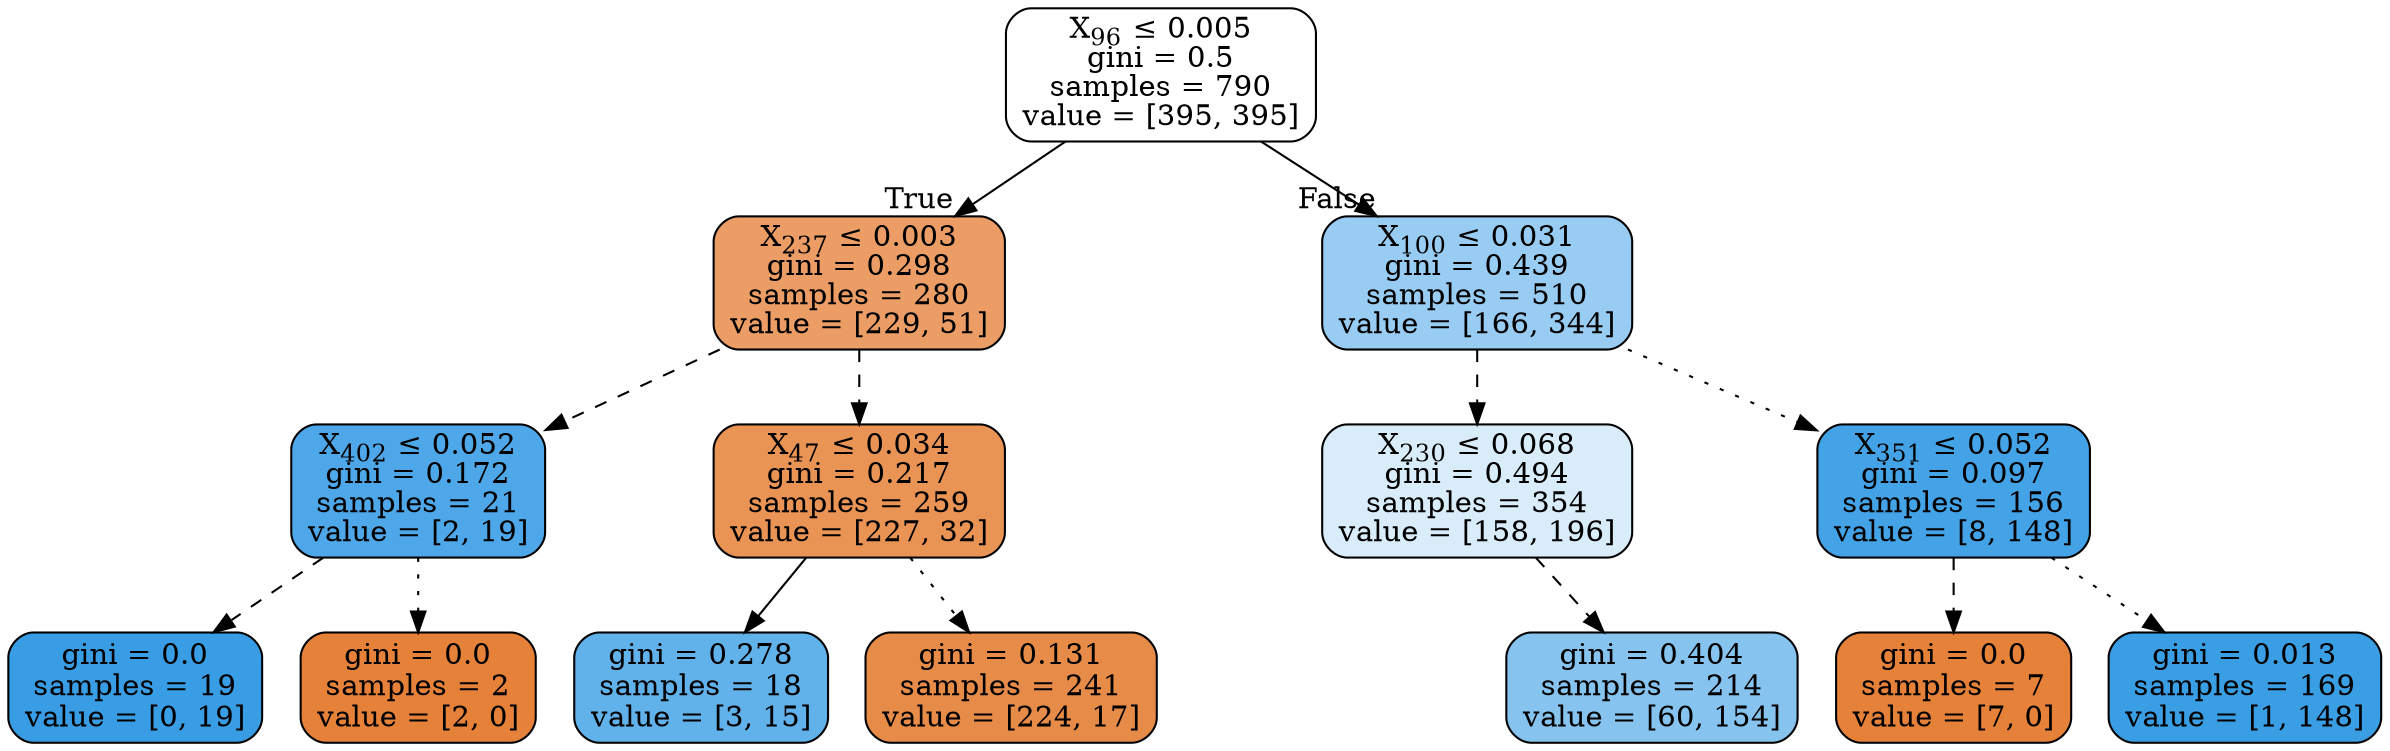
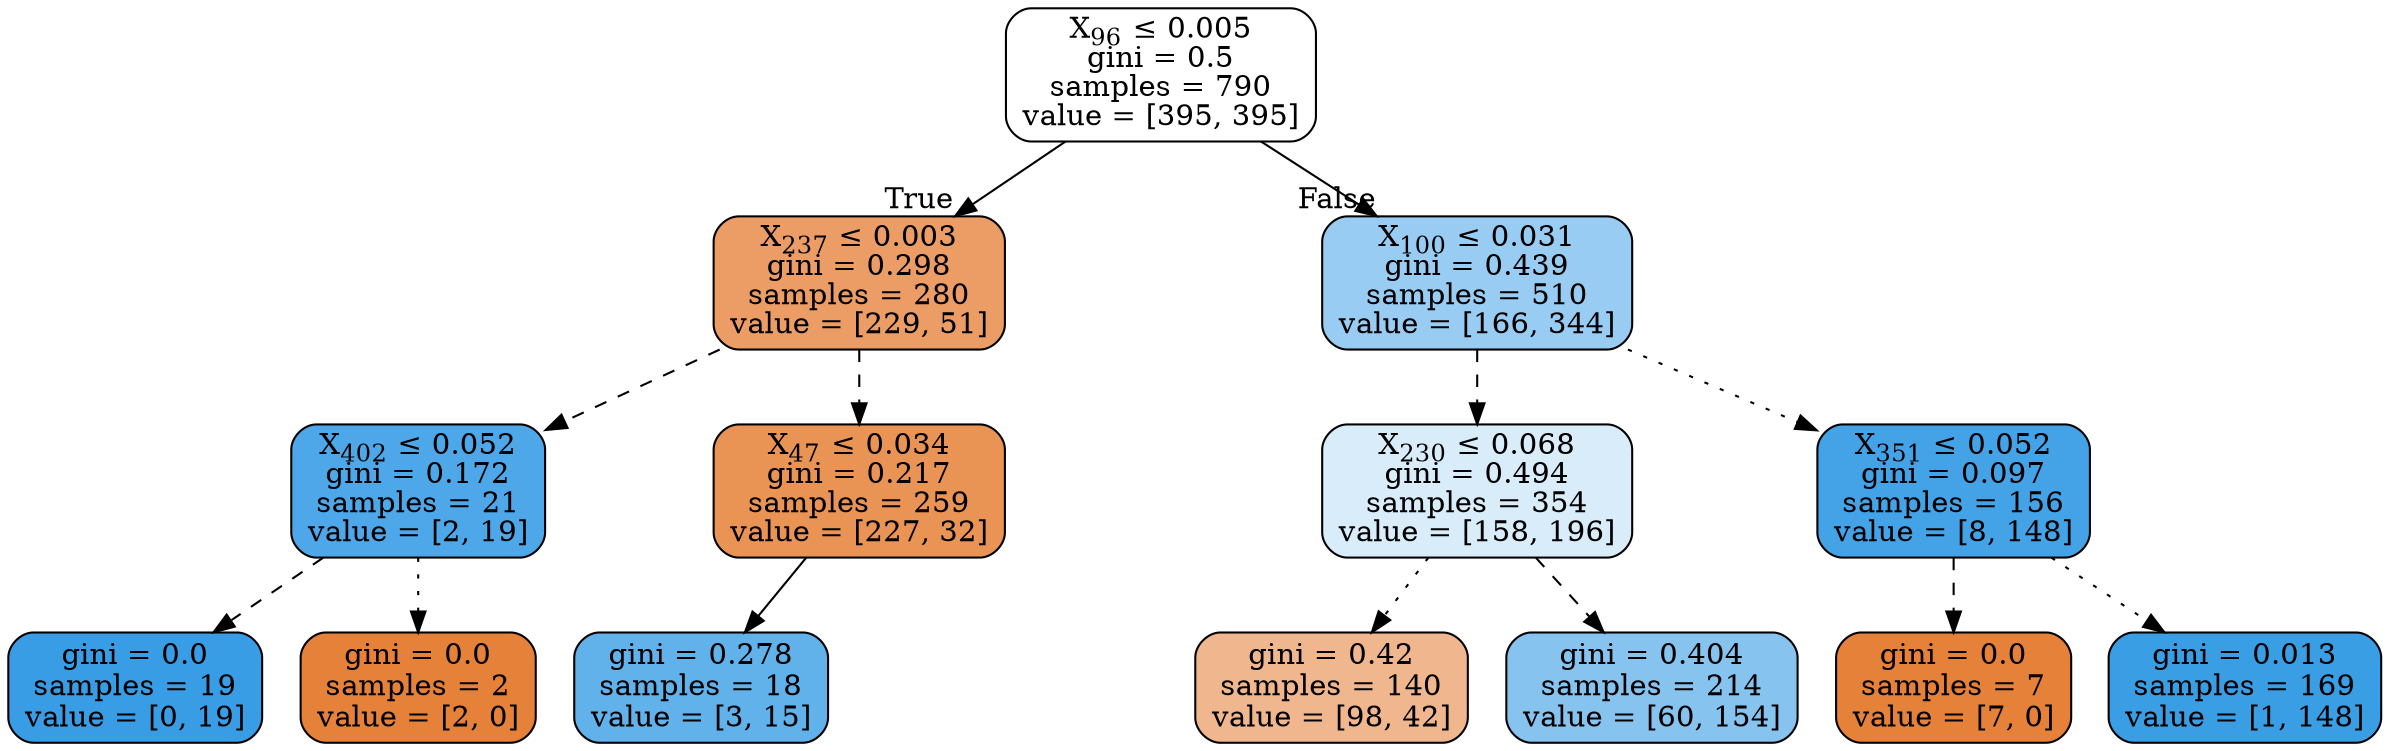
node "gini = 0.131": removed
node "gini = 0.42": added
